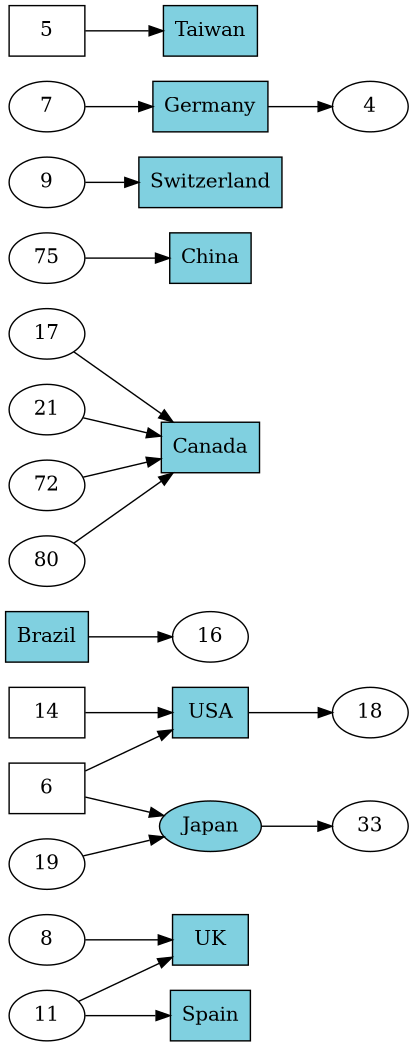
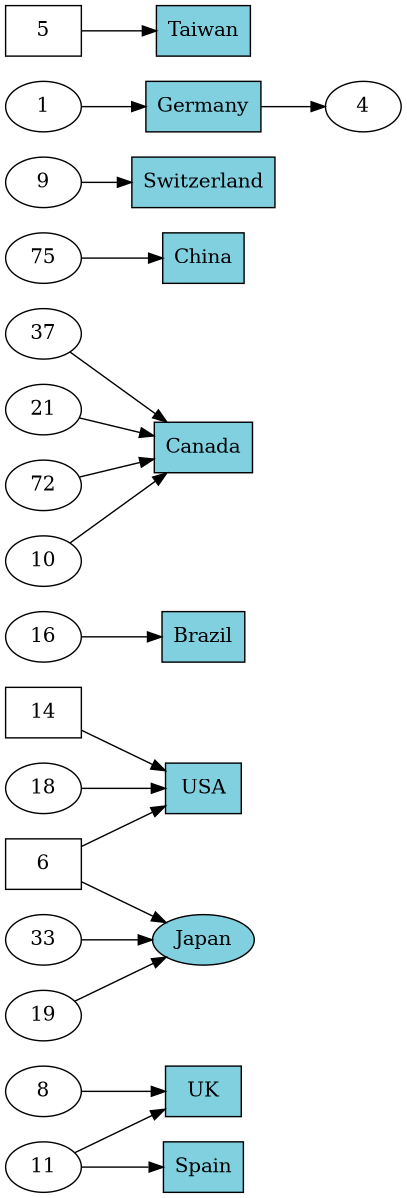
node "7": label "7" -> "1"
node "17": label "17" -> "37"
node "80": label "80" -> "10"
edge "Brazil" -> "16": reversed
edge "USA" -> "18": reversed
edge "Japan" -> "33": reversed
